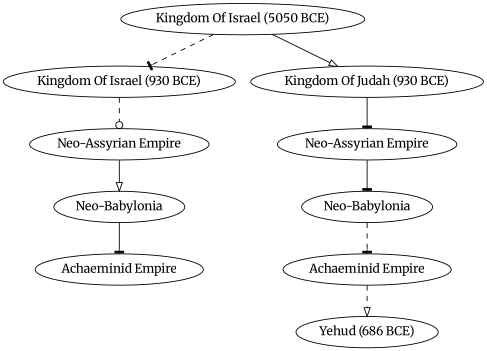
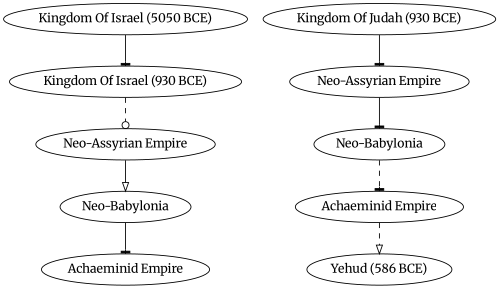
edge "Kingdom Of Israel (5050 BCE)" -> "Kingdom Of Israel (930 BCE)": style dashed -> solid
edge "Kingdom Of Israel (5050 BCE)" -> "Kingdom Of Judah (930 BCE)": removed
node "Yehud (686 BCE)": label "Yehud (686 BCE)" -> "Yehud (586 BCE)"
